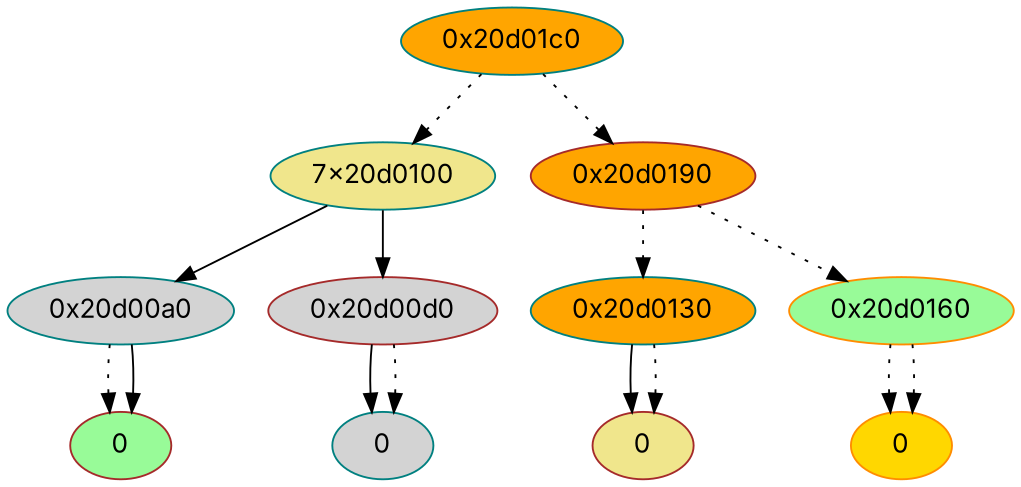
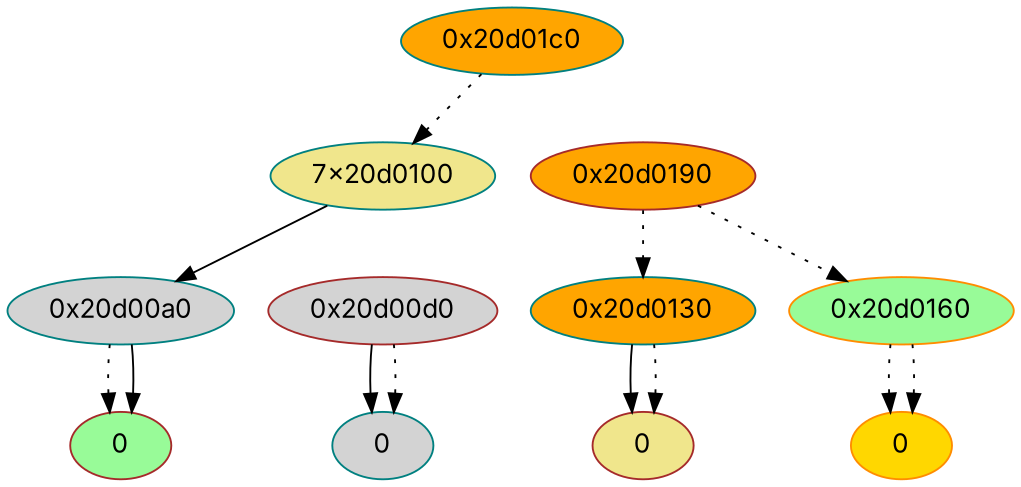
edge "0x20d01c0" -> "0x20d0190": removed
edge "7x20d0100" -> "0x20d00d0": removed
